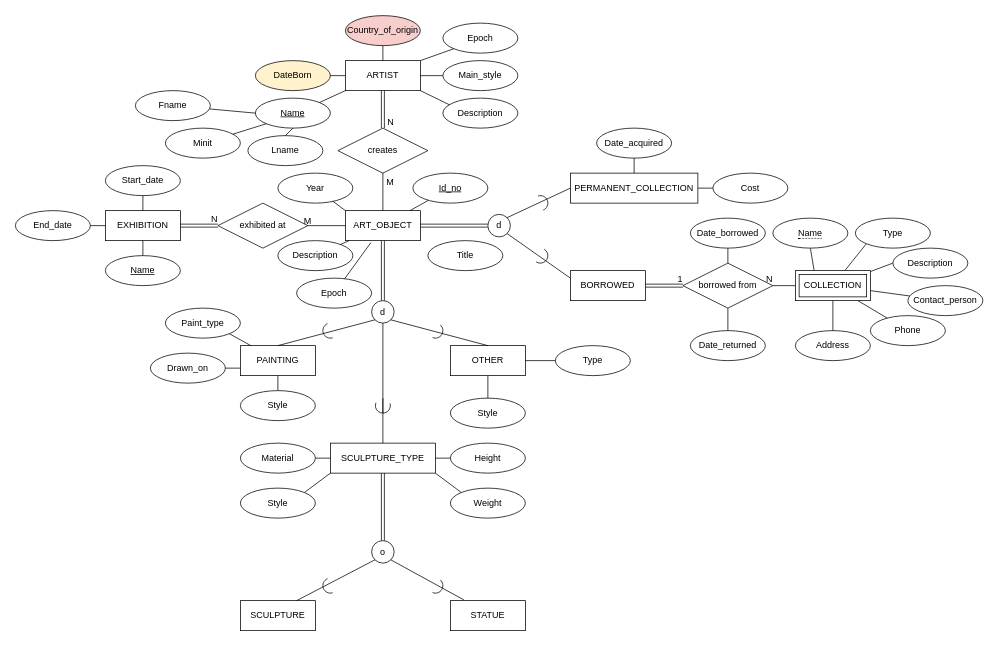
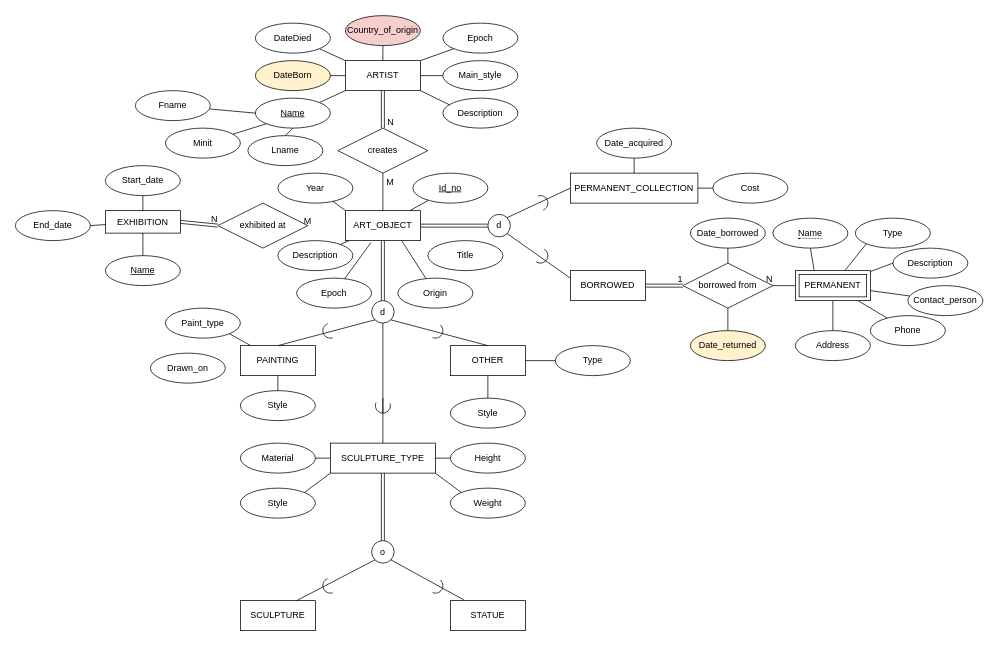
node "DateDied": added
edge "DateDied" -- "ARTIST": added
node "EXHIBITION": size 75x30 -> 75x23
edge "exhibited at" -- "ART_OBJECT": removed
edge "ART_OBJECT" -- "Origin": added
node "COLLECTION": label "COLLECTION" -> "PERMANENT"
node "Origin": added
node "Date_returned": fillcolor #ffffff -> #fff2cc
edge "PAINTING" -- "Drawn_on": removed
